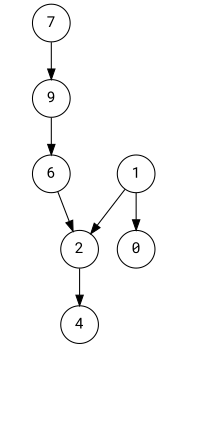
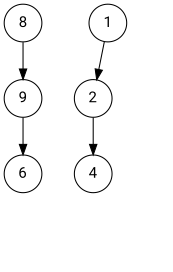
node "7": label "7" -> "8"
edge "6" -> "2": removed
node "0": removed
